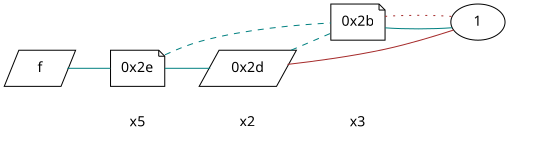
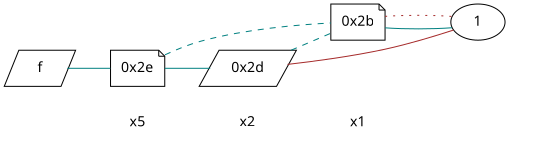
node "x3": label "x3" -> "x1"
